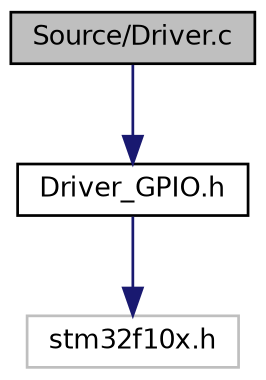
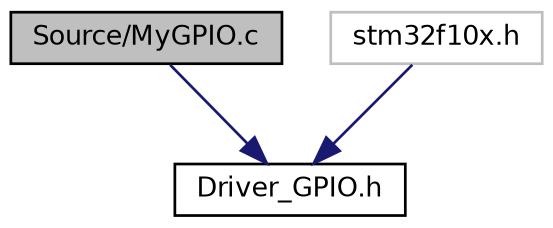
node "Source/Driver.c": label "Source/Driver.c" -> "Source/MyGPIO.c"
edge "Driver_GPIO.h" -> "stm32f10x.h": reversed
